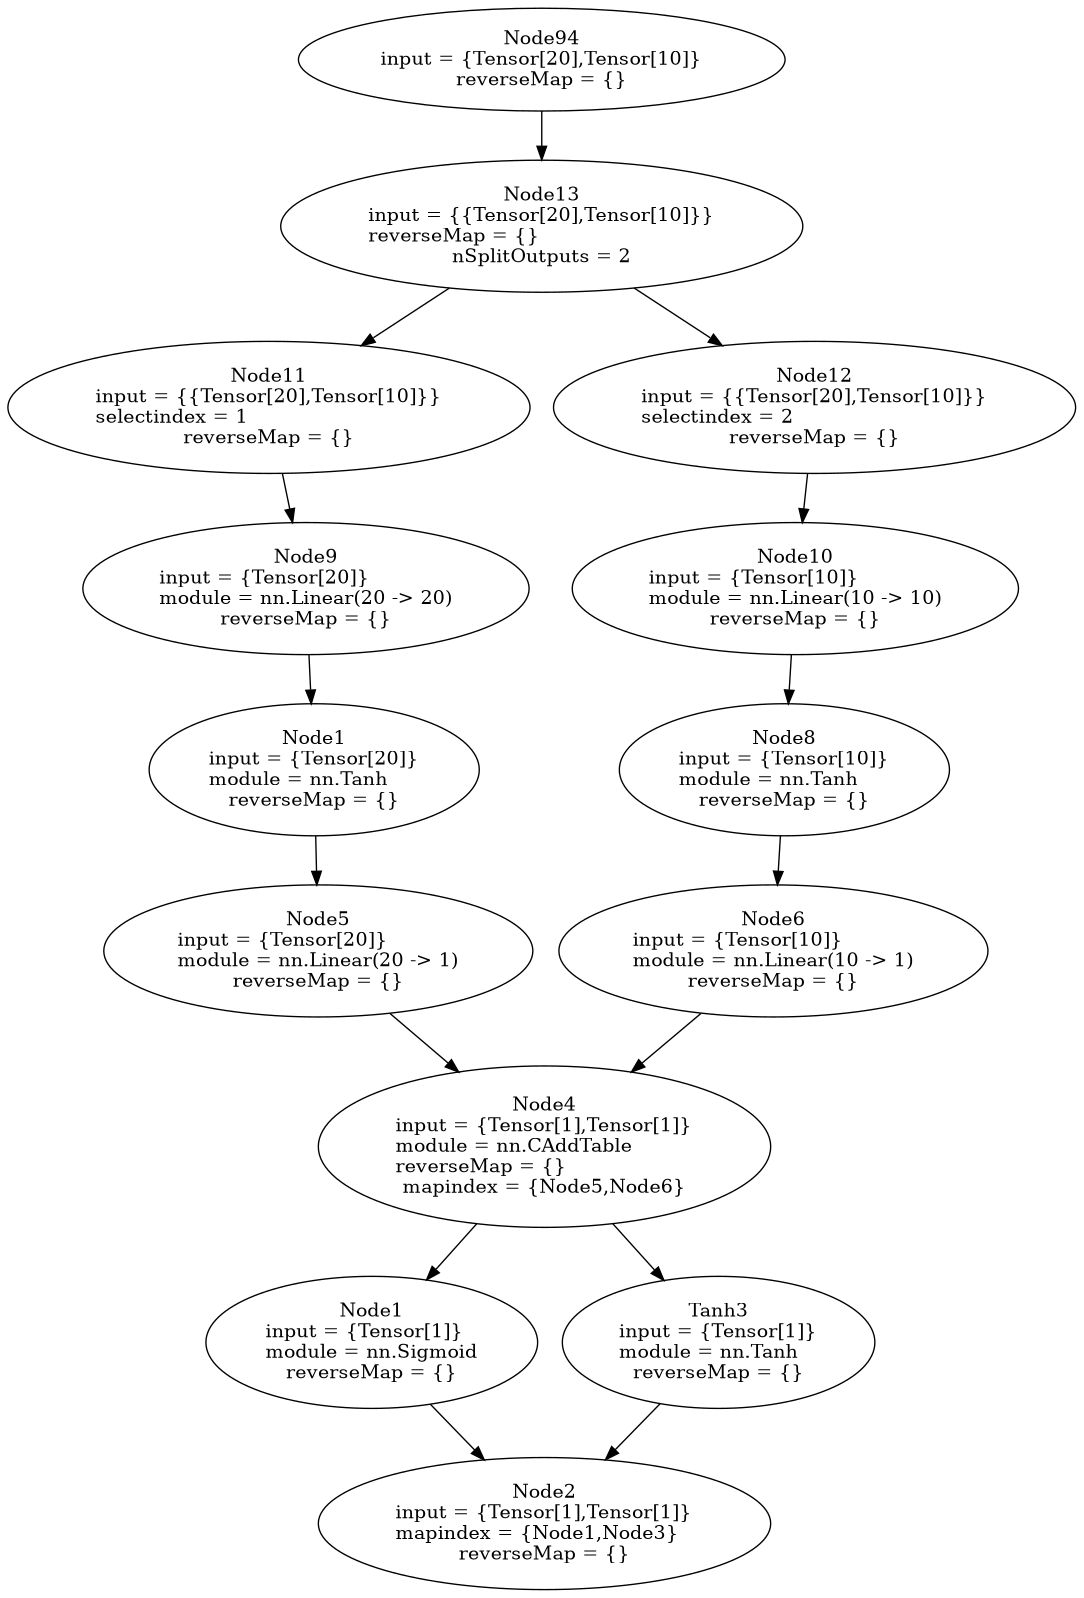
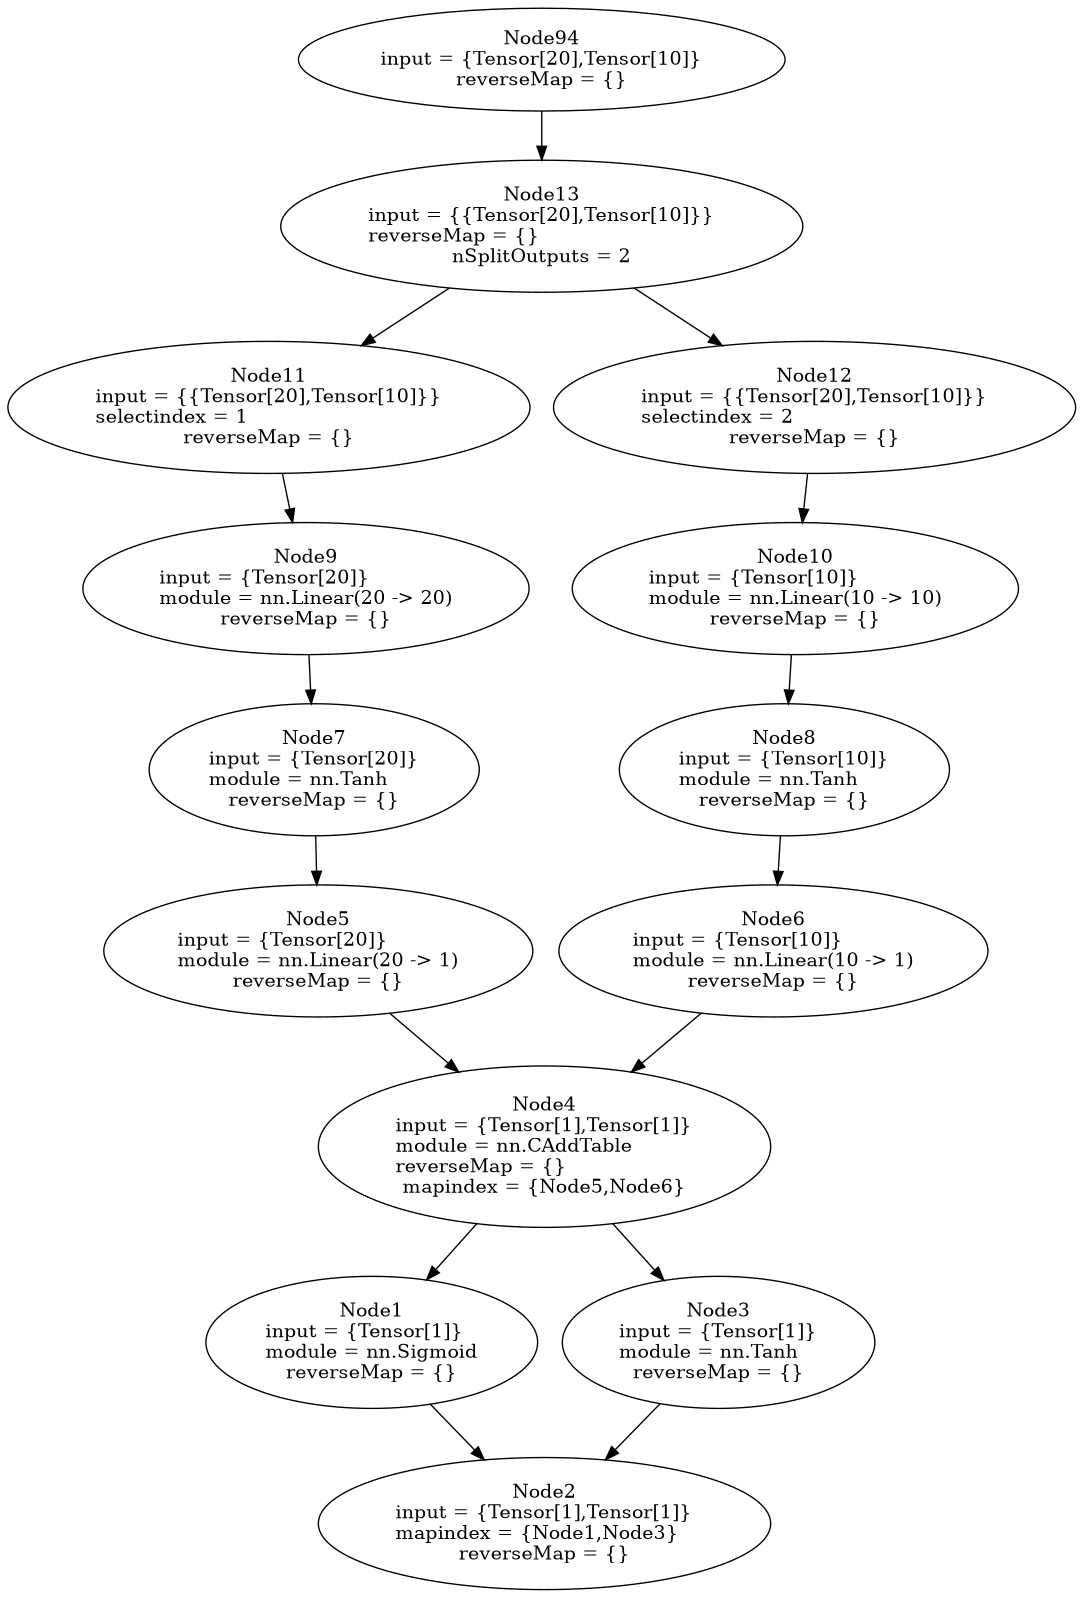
node "Node1 input = {Tensor[20]} module = nn.Tanh reverseMap = {}": label "Node1 input = {Tensor[20]} module = nn.Tanh reverseMap = {}" -> "Node7 input = {Tensor[20]} module = nn.Tanh reverseMap = {}"
node "Tanh3 input = {Tensor[1]} module = nn.Tanh reverseMap = {}": label "Tanh3 input = {Tensor[1]} module = nn.Tanh reverseMap = {}" -> "Node3 input = {Tensor[1]} module = nn.Tanh reverseMap = {}"
